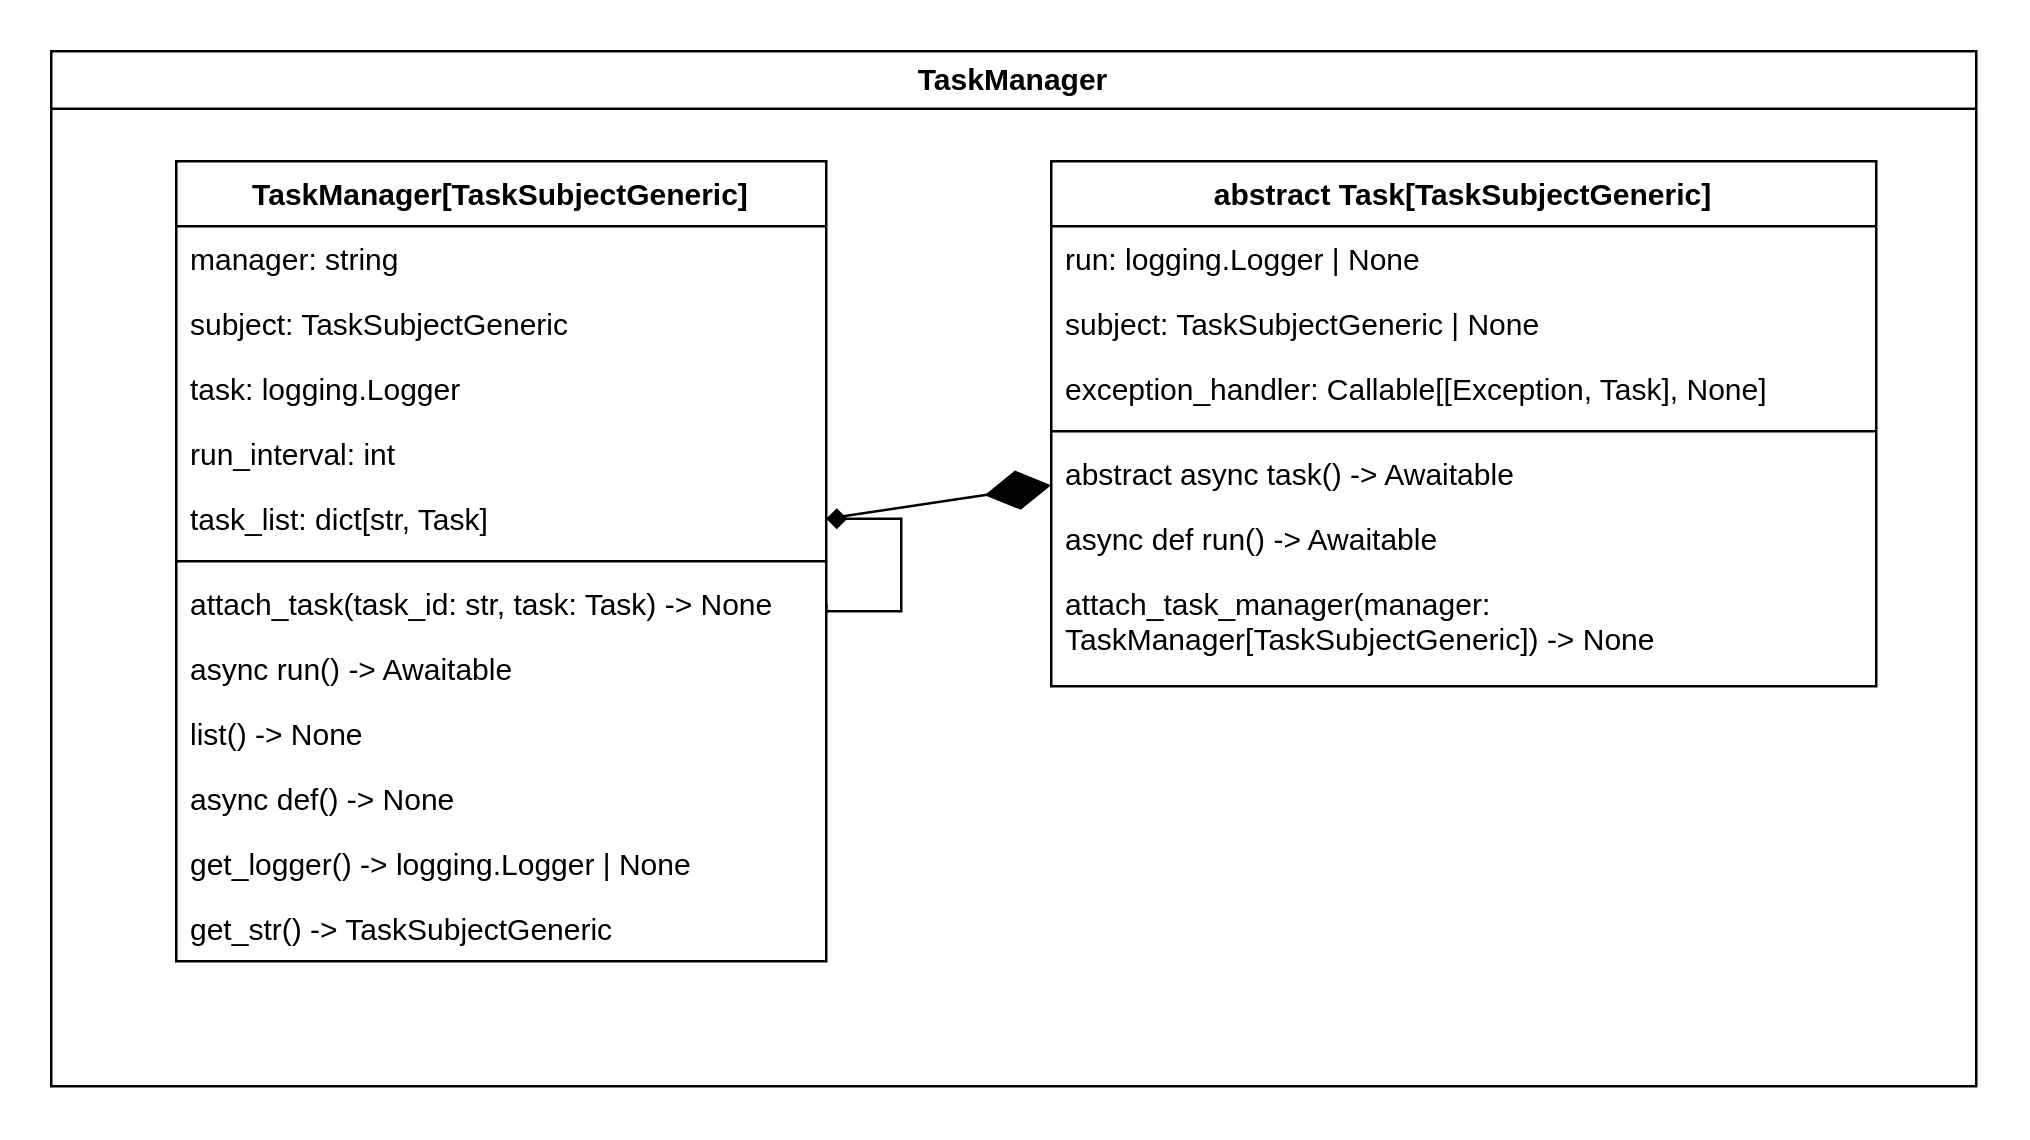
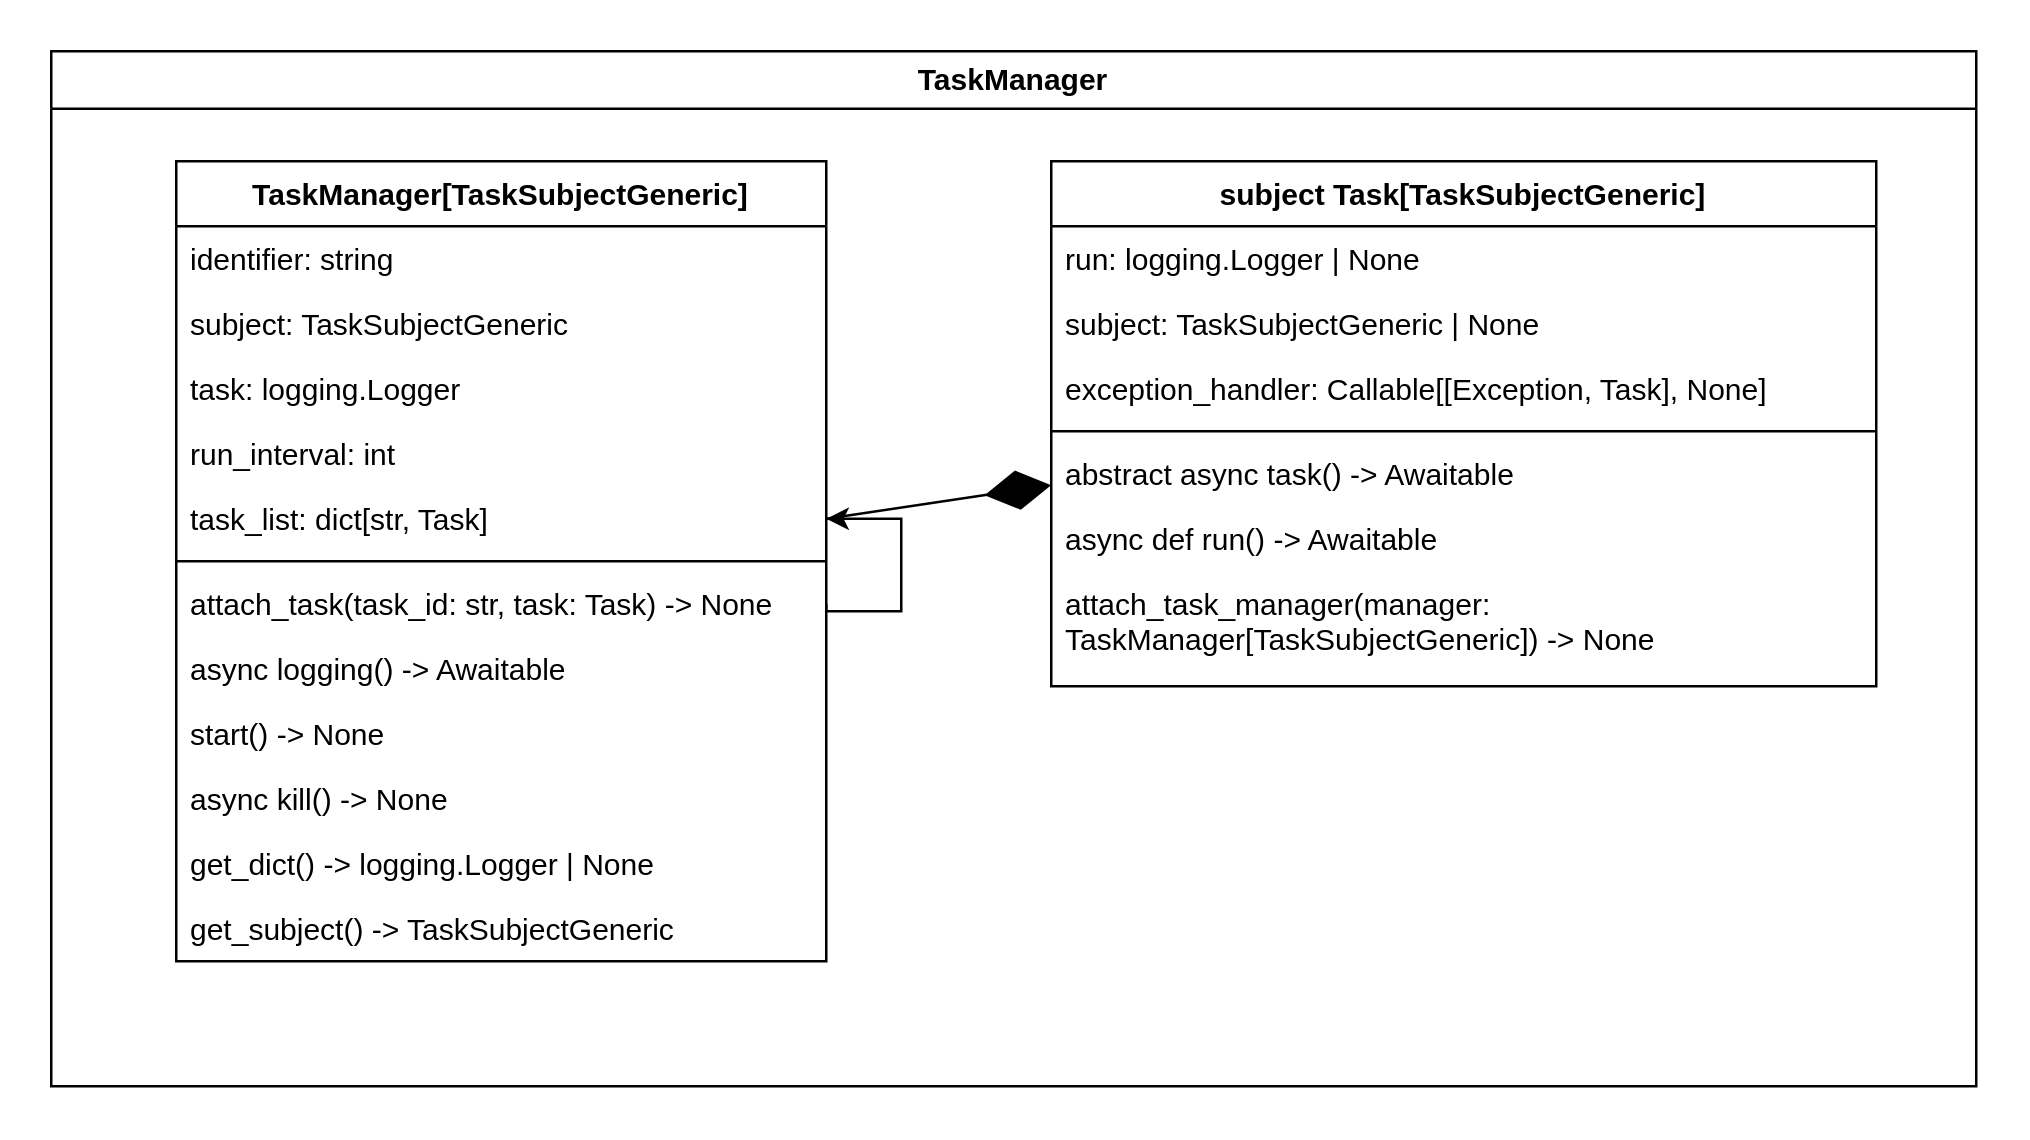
node "abstract Task[TaskSubjectGeneric]": label "abstract Task[TaskSubjectGeneric]" -> "subject Task[TaskSubjectGeneric]"
node "manager: string": label "manager: string" -> "identifier: string"
edge "attach_task(task_id: str, task: Task) -> None" -> "task_list: dict[str, Task]": arrowhead diamond -> classic
node "async run() -> Awaitable": label "async run() -> Awaitable" -> "async logging() -> Awaitable"
node "list() -> None": label "list() -> None" -> "start() -> None"
node "async def() -> None": label "async def() -> None" -> "async kill() -> None"
node "get_logger() -> logging.Logger | None": label "get_logger() -> logging.Logger | None" -> "get_dict() -> logging.Logger | None"
node "get_str() -> TaskSubjectGeneric": label "get_str() -> TaskSubjectGeneric" -> "get_subject() -> TaskSubjectGeneric"
